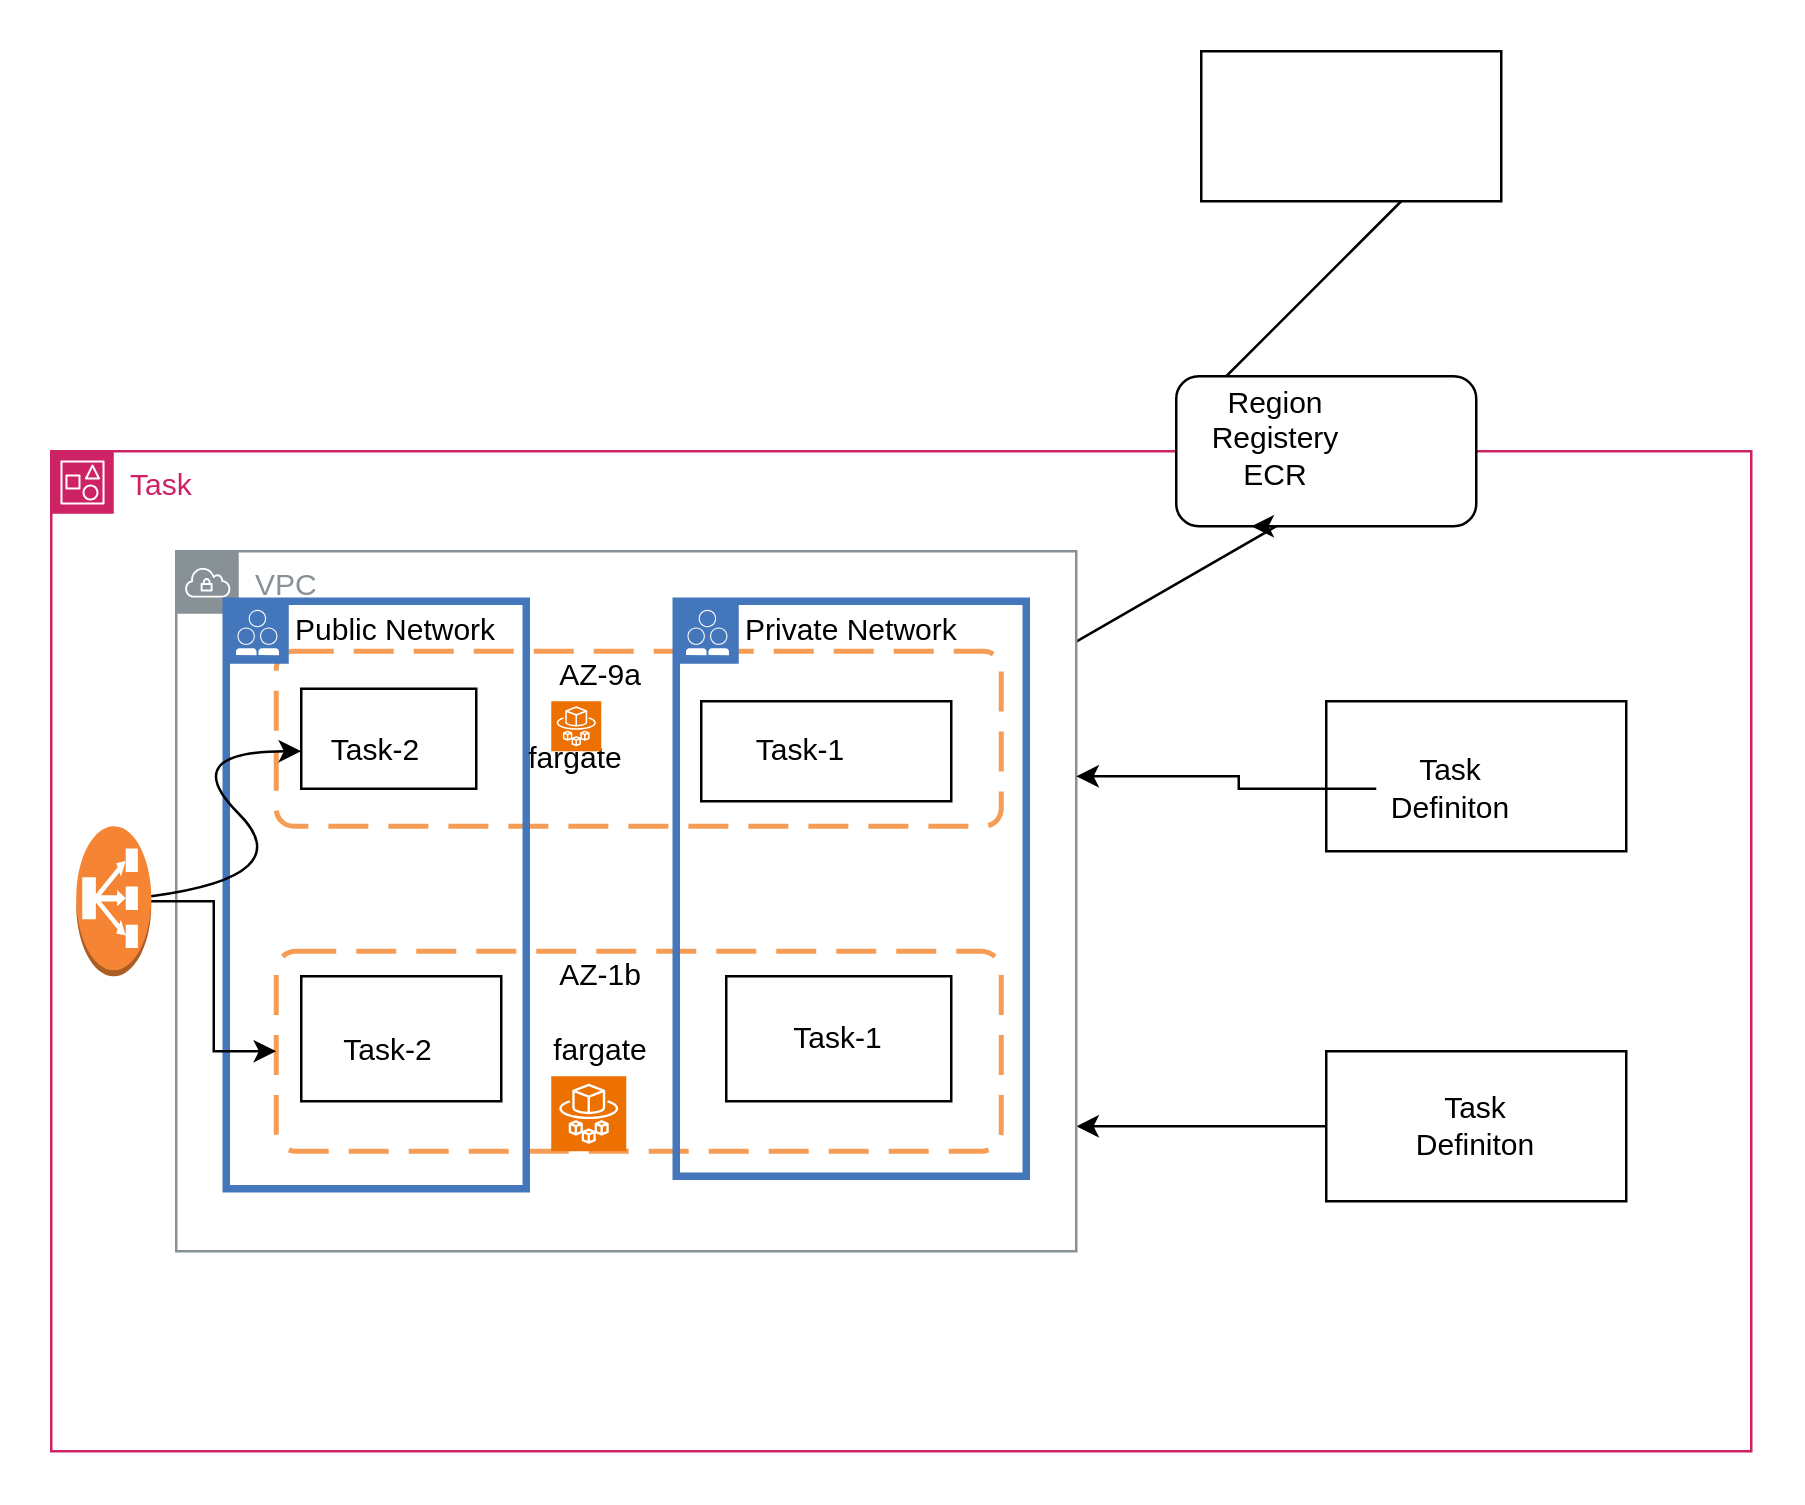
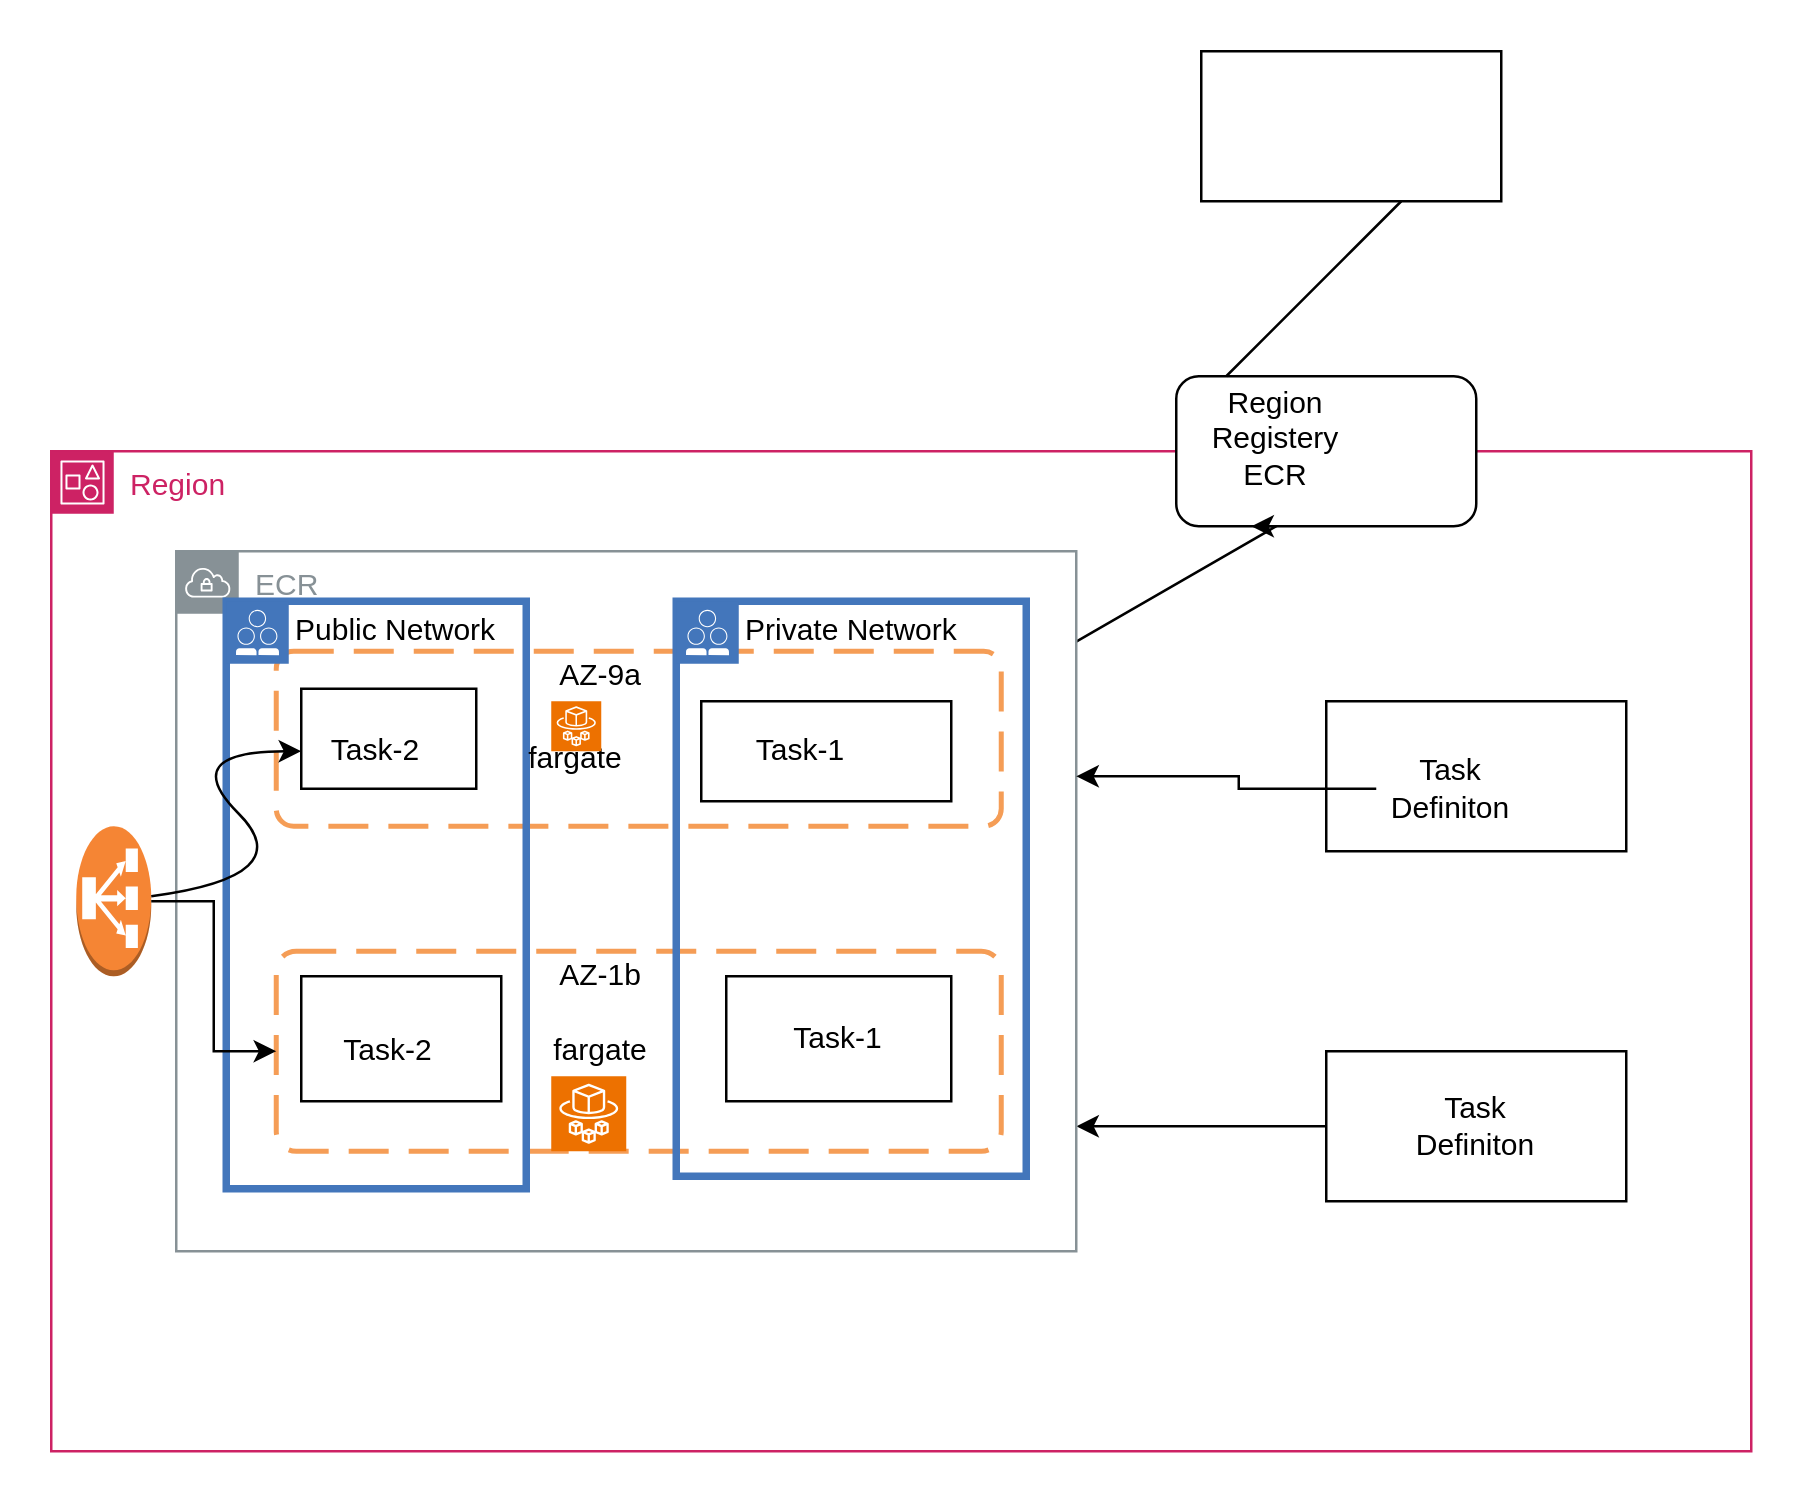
node "Task": label "Task" -> "Region"
node "VPC": label "VPC" -> "ECR"
